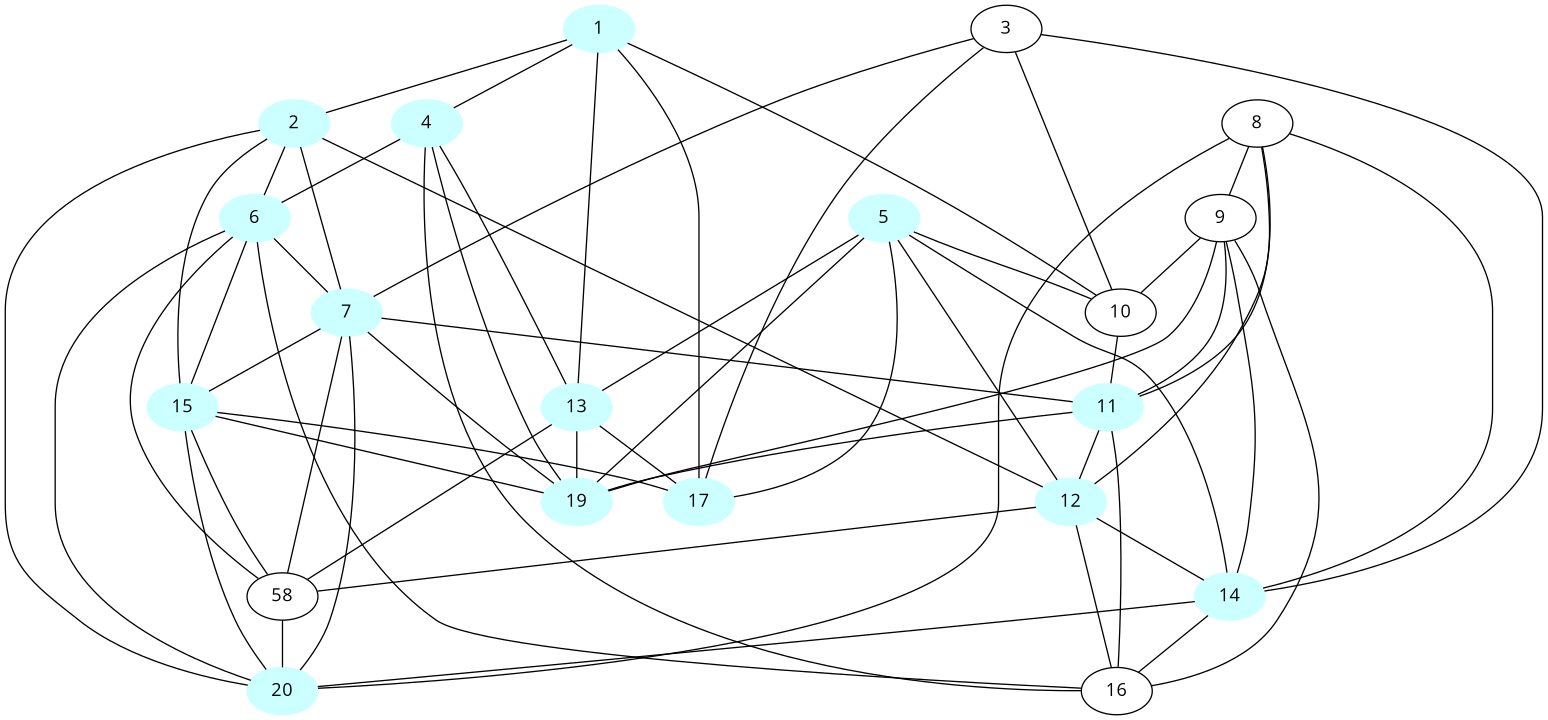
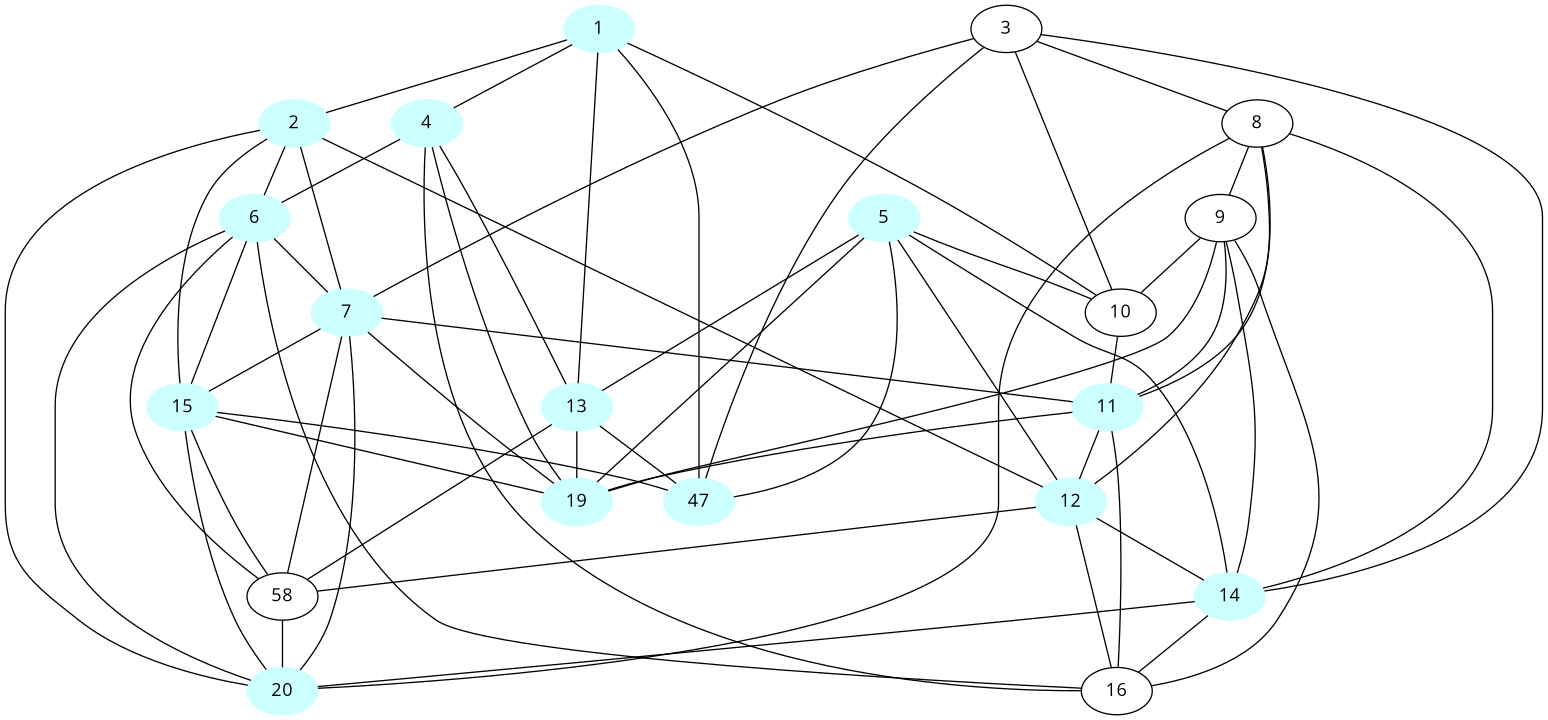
edge "3" -- "8": added
node "17": label "17" -> "47"
